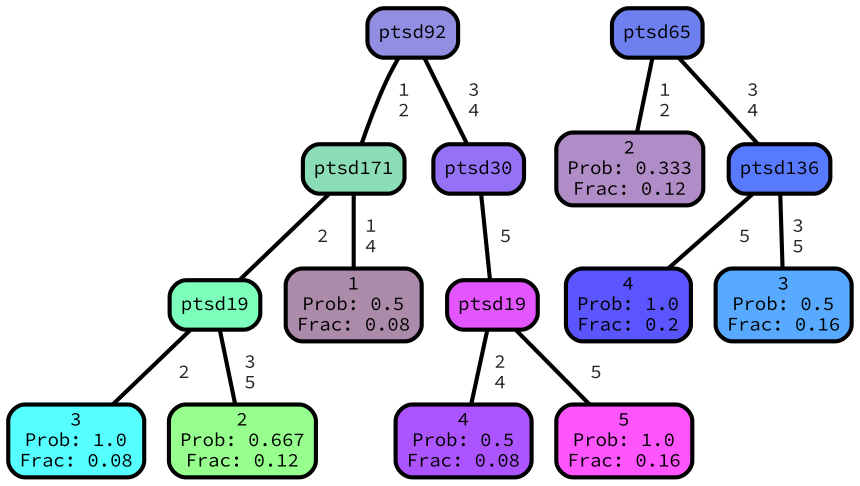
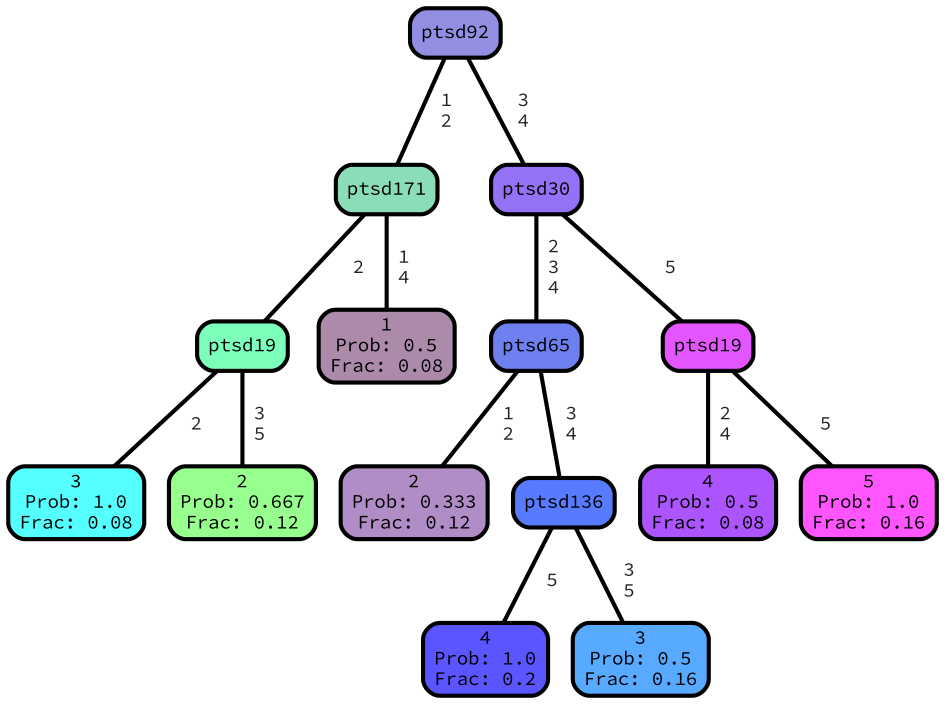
edge "ptsd30" -- "ptsd65": added, label "2 3 4"
